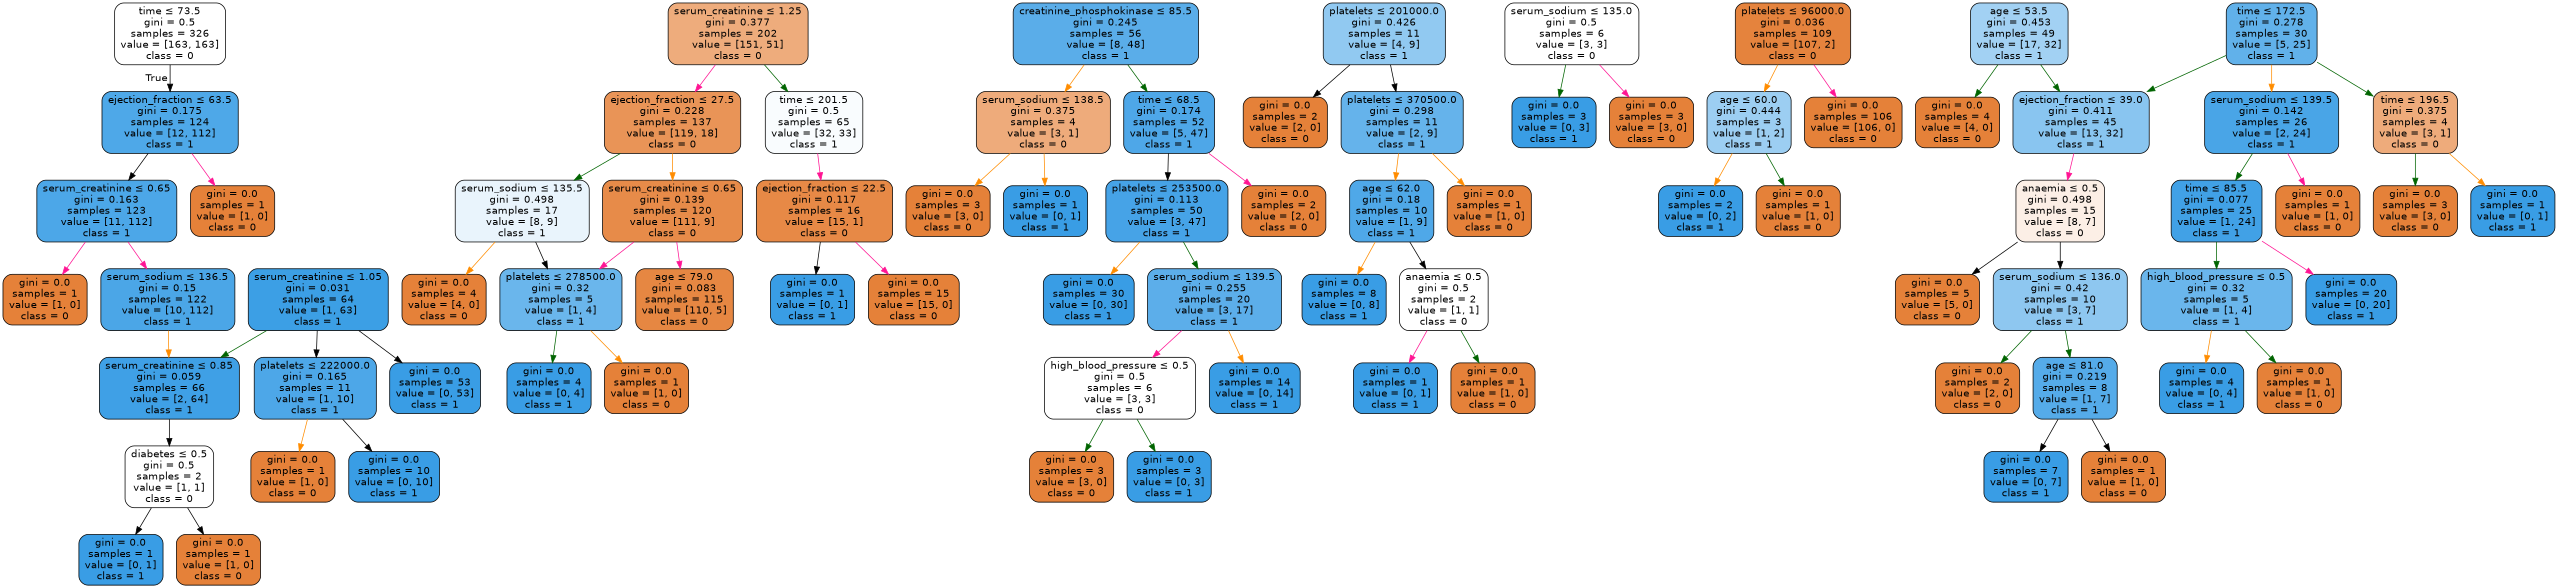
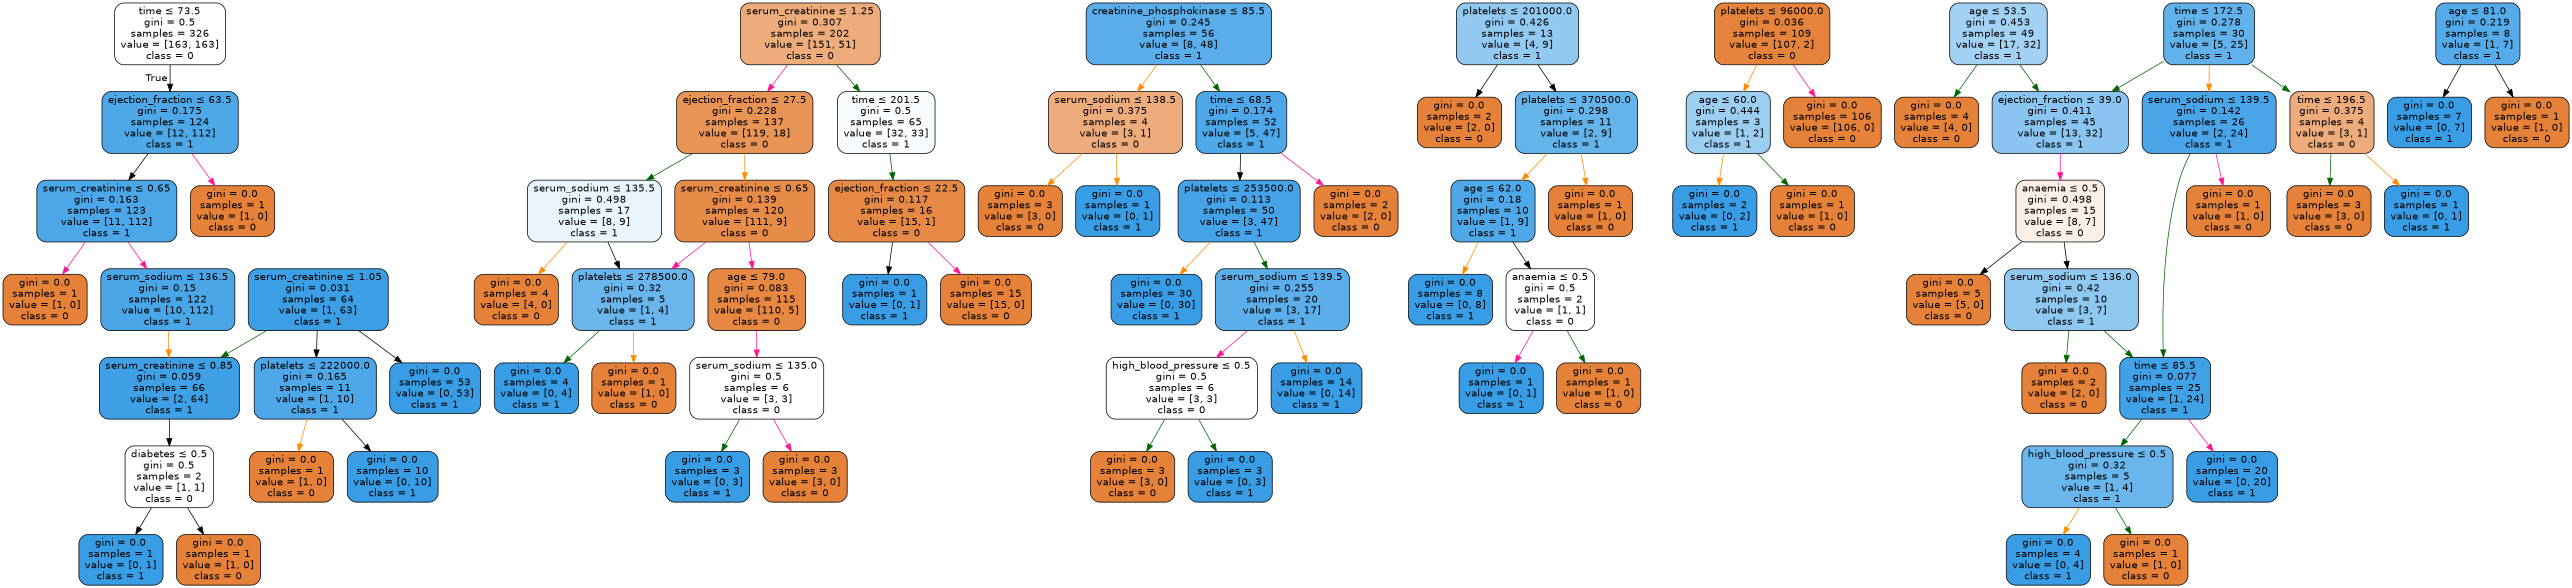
node "serum_creatinine ≤ 1.25": text "gini = 0.377" -> "gini = 0.307"
node "platelets ≤ 201000.0": text "samples = 11" -> "samples = 13"
edge "time ≤ 201.5" -> "ejection_fraction ≤ 22.5": color deeppink -> darkgreen
edge "age ≤ 79.0" -> "serum_sodium ≤ 135.0": added
edge "serum_sodium ≤ 136.0" -> "age ≤ 81.0": now "serum_sodium ≤ 136.0" -> "time ≤ 85.5"
